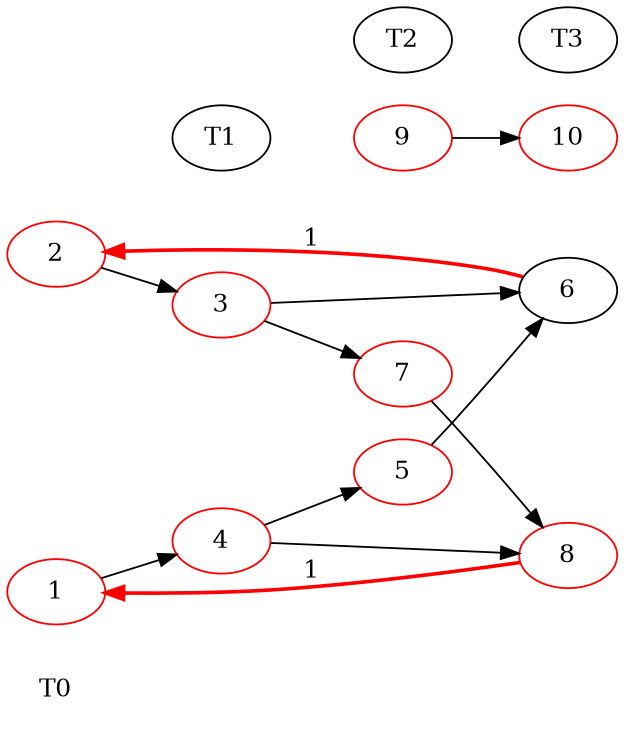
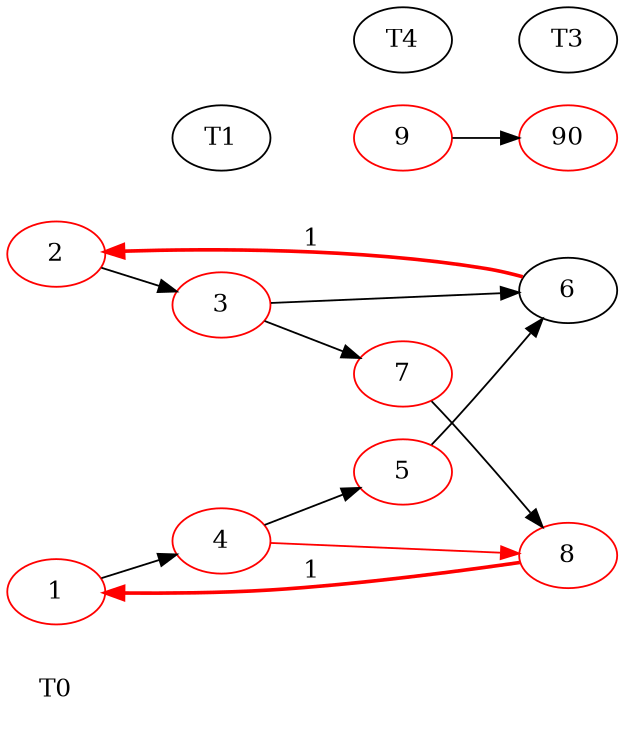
node "T2": label "T2" -> "T4"
node "10": label "10" -> "90"
edge "4" -> "8": color black -> red
